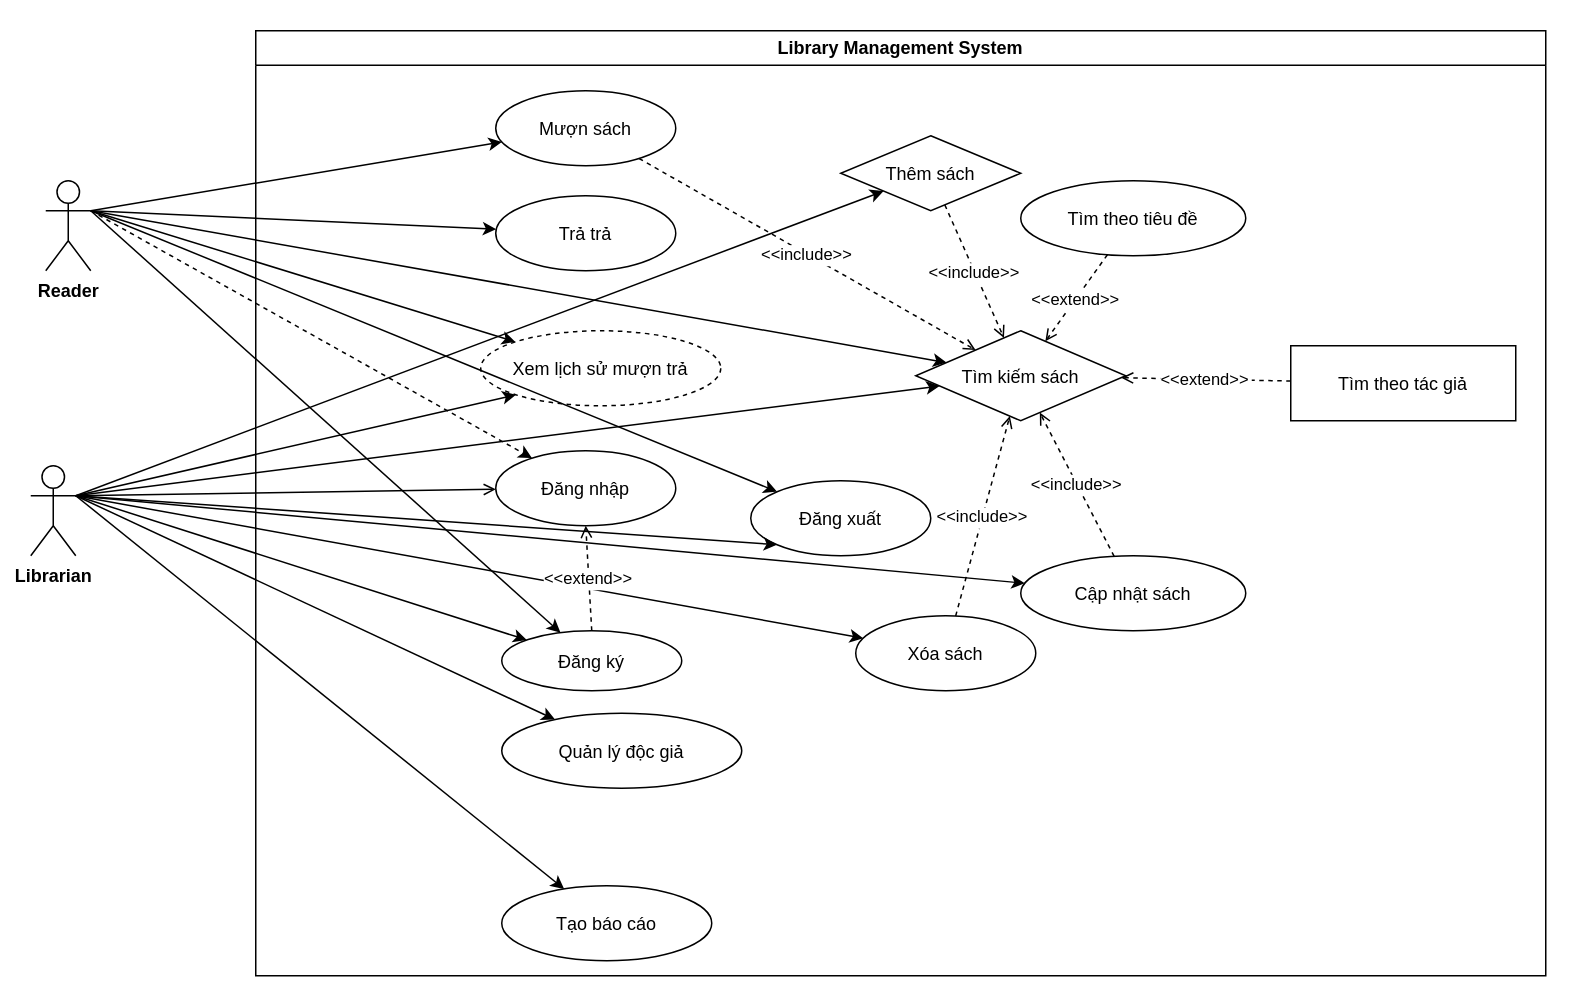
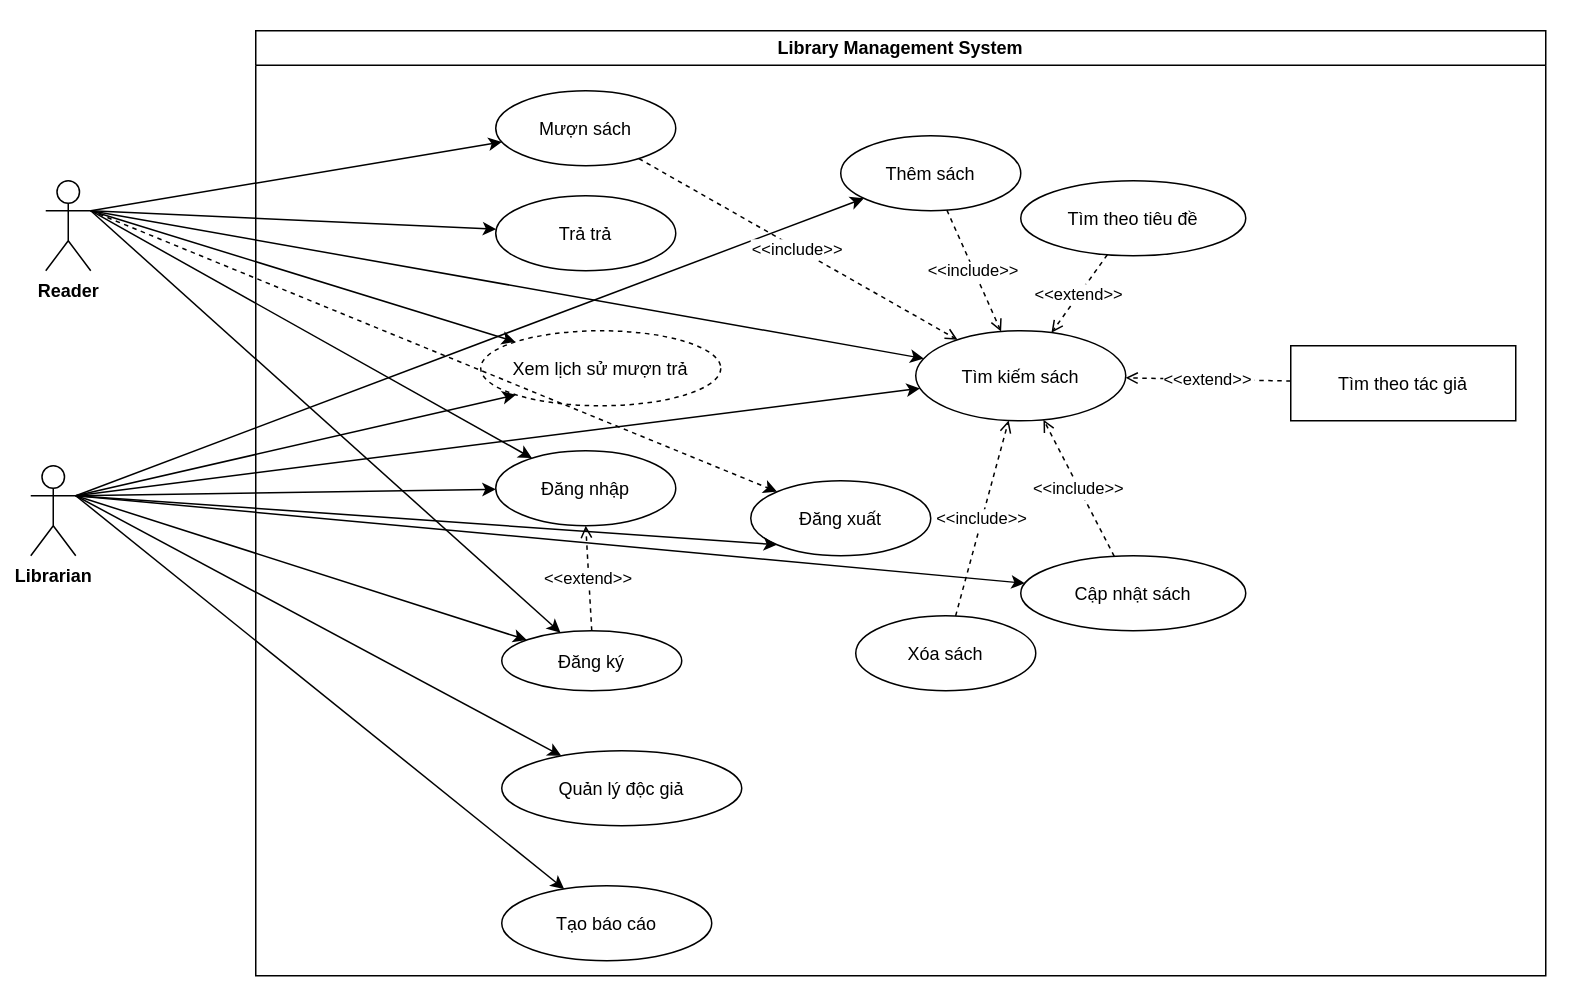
node "Thêm sách": shape diamond -> ellipse
edge "Reader" -> "Đăng nhập": style dashed -> solid
edge "Reader" -> "Đăng xuất": style solid -> dashed
node "Tìm kiếm sách": shape diamond -> ellipse
edge "Librarian" -> "Đăng nhập": arrowhead open -> classic
edge "Librarian" -> "Xóa sách": removed
node "Quản lý độc giả": moved (622, 751) -> (622, 788)
